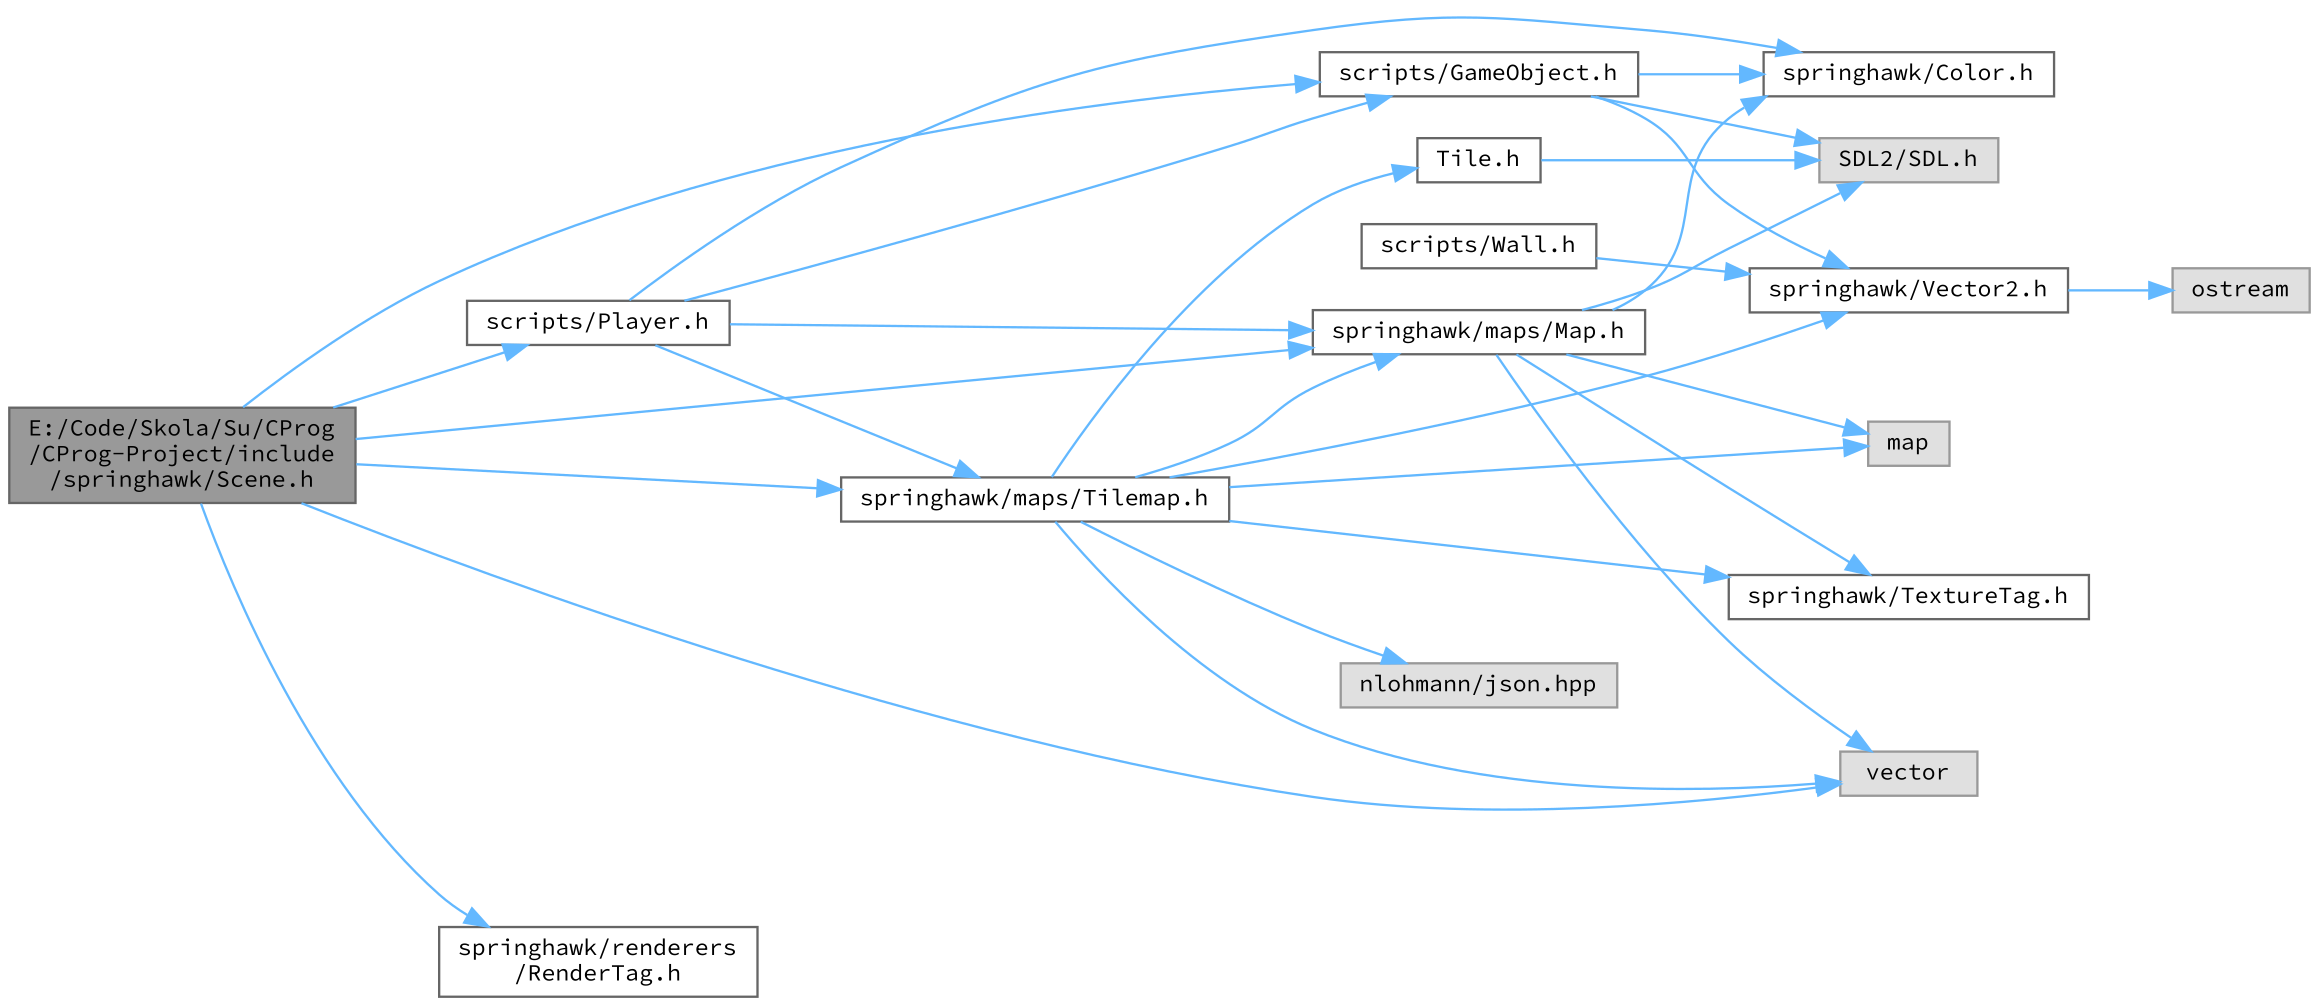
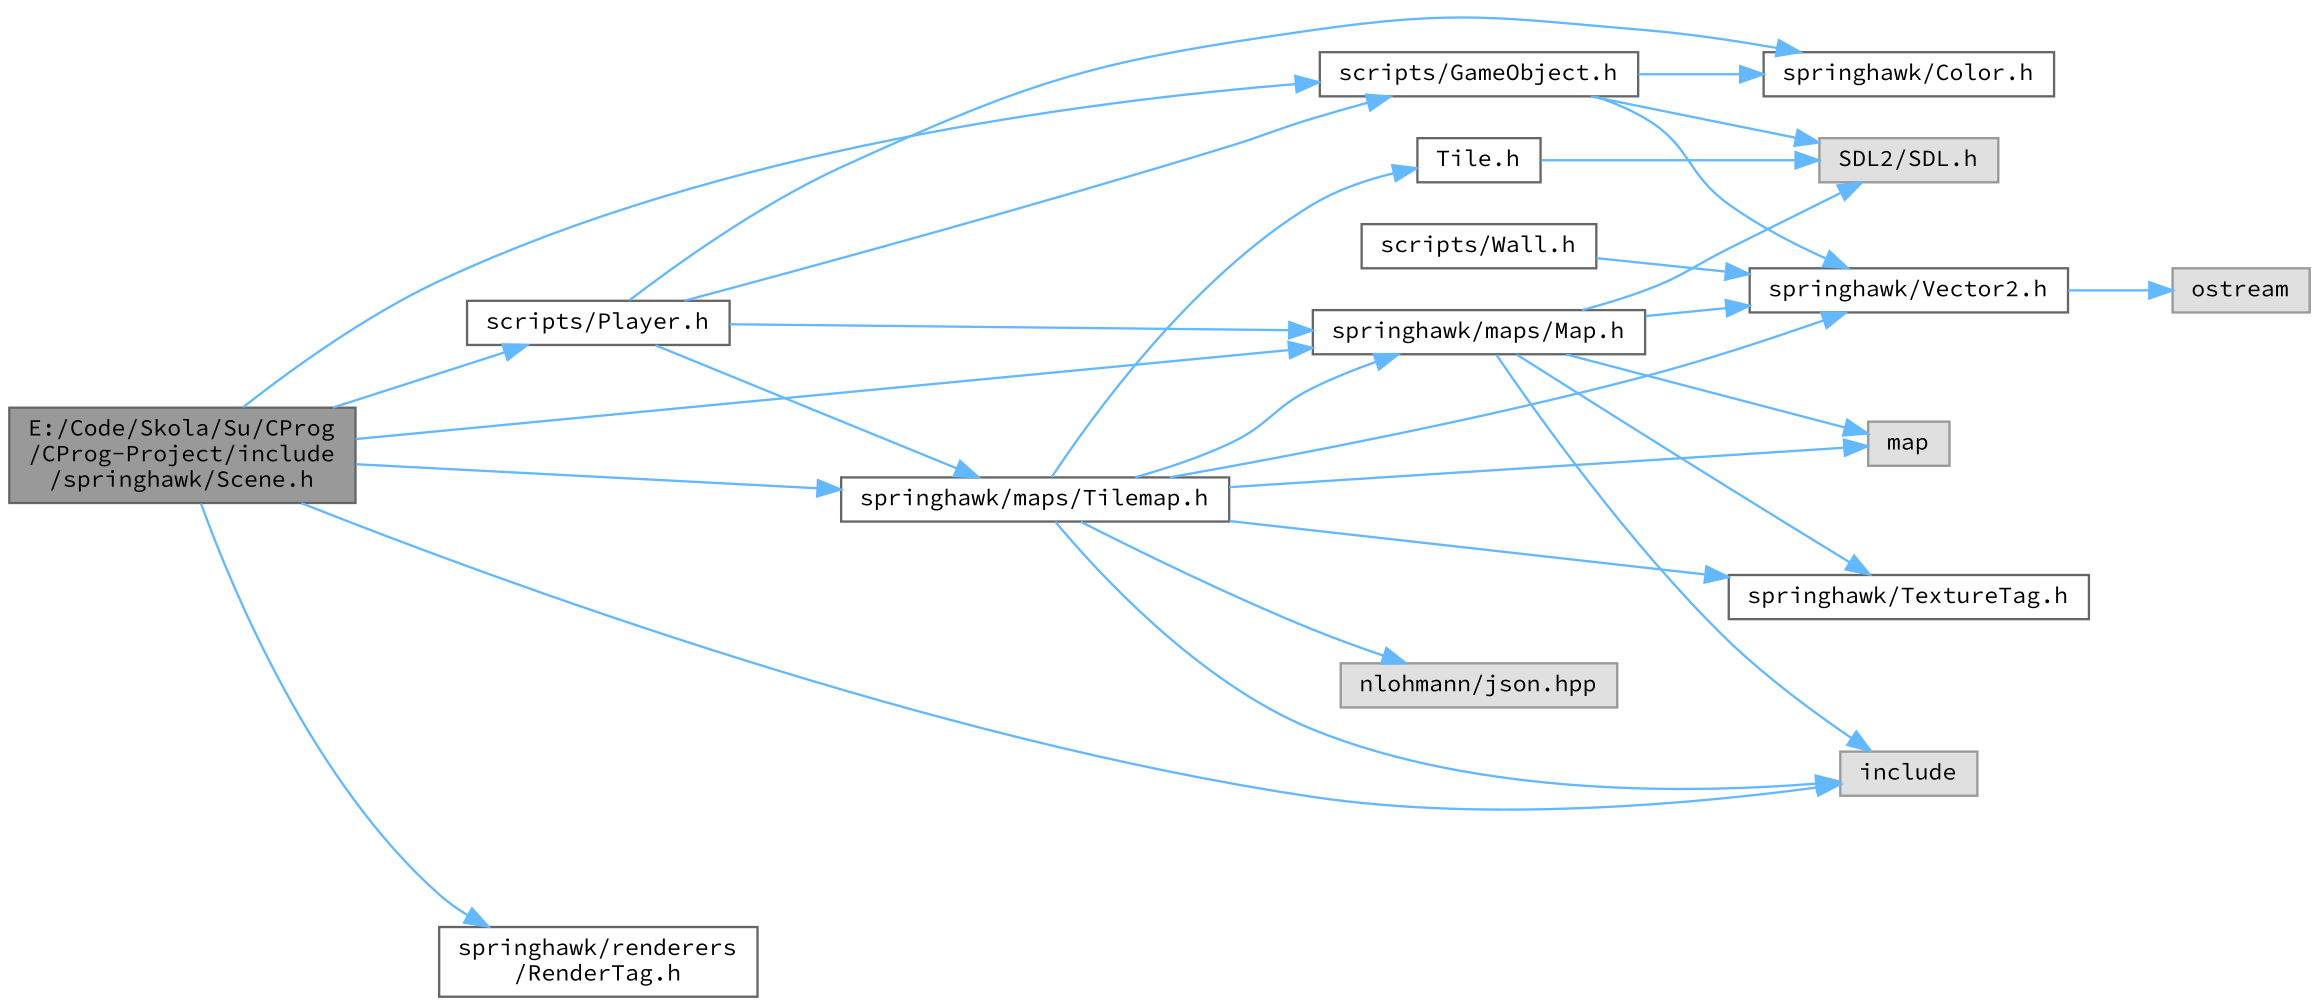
edge "springhawk/maps/Map.h" -> "springhawk/Color.h": now "springhawk/maps/Map.h" -> "springhawk/Vector2.h"
node "vector": label "vector" -> "include"
